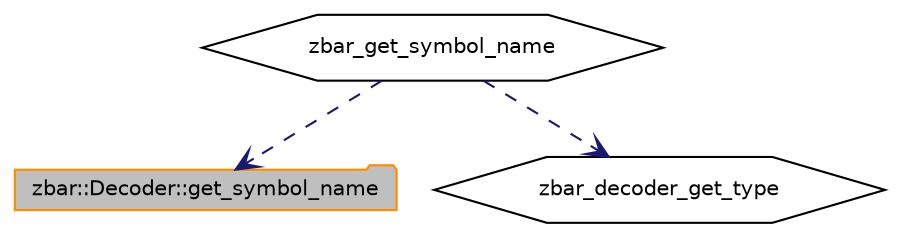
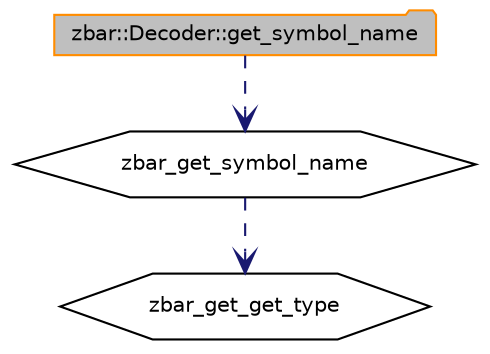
edge "zbar_get_symbol_name" -> "zbar::Decoder::get_symbol_name": reversed
node "zbar_decoder_get_type": label "zbar_decoder_get_type" -> "zbar_get_get_type"
